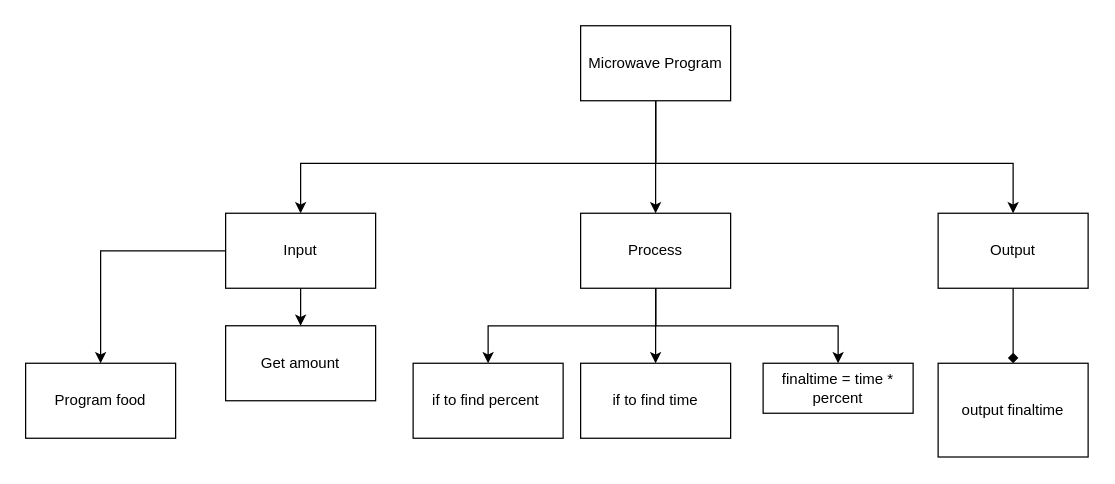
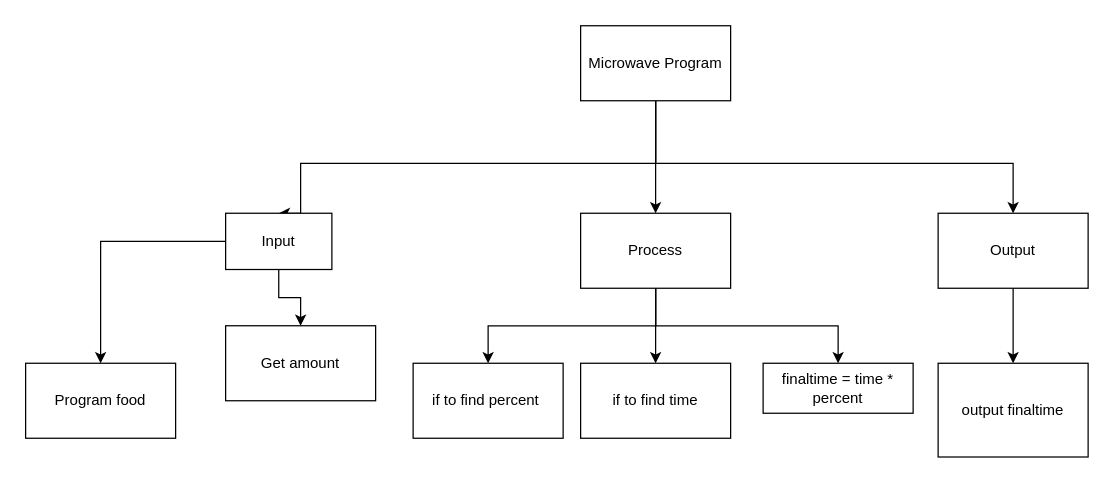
node "Input": size 150x75 -> 106x56
edge "Output" -> "output finaltime": arrowhead diamond -> classic
